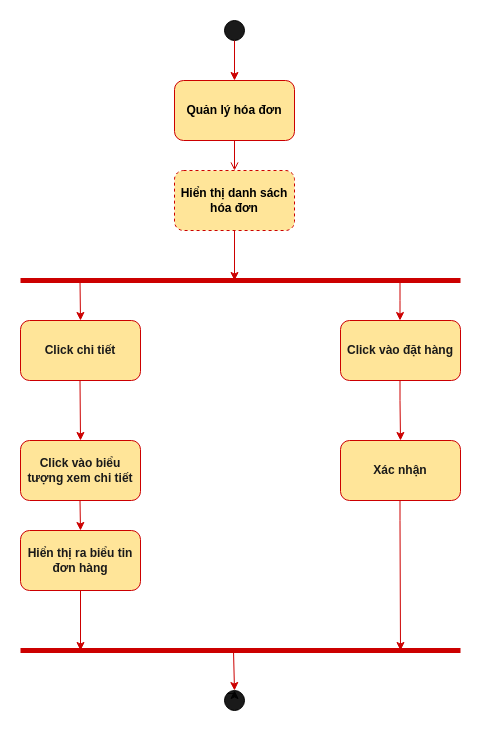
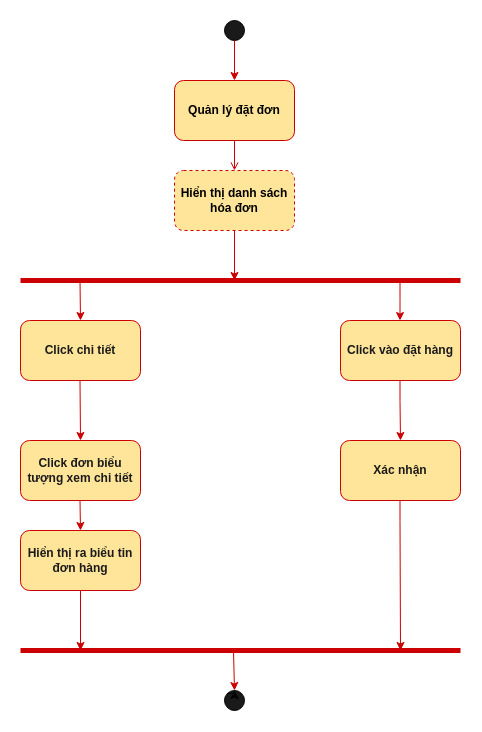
node "Quản lý hóa đơn": label "Quản lý hóa đơn" -> "Quản lý đặt đơn"
node "Click vào biểu tượng xem chi tiết": label "Click vào biểu tượng xem chi tiết" -> "Click đơn biểu tượng xem chi tiết"
